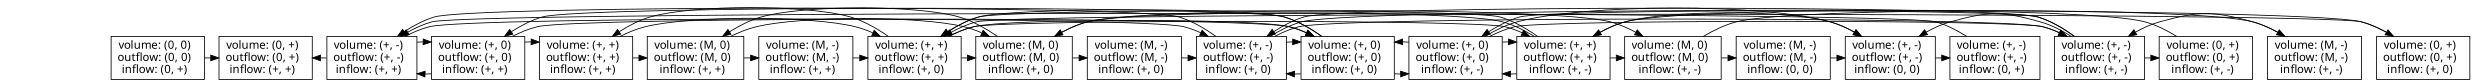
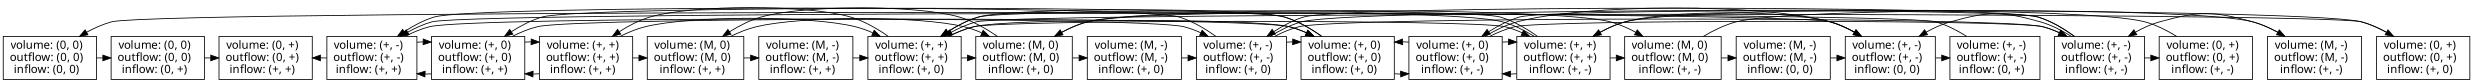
node "volume: (0, 0) outflow: (0, 0) inflow: (0, 0)": added
edge "volume: (+, +) outflow: (+, +) inflow: (+, +)" -> "volume: (+, 0) outflow: (+, 0) inflow: (+, +)": added
edge "volume: (+, 0) outflow: (+, 0) inflow: (+, 0)" -> "volume: (+, -) outflow: (+, -) inflow: (+, 0)": removed
